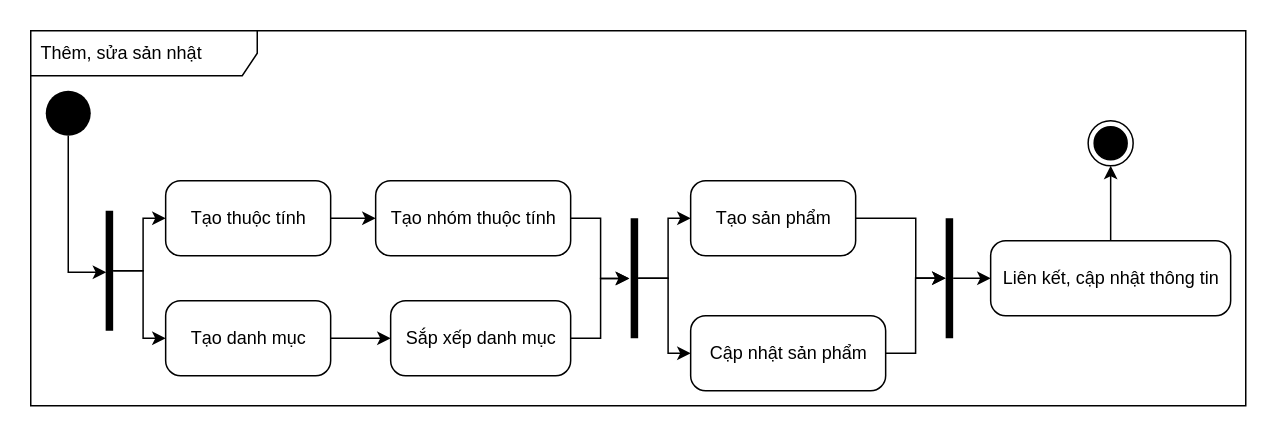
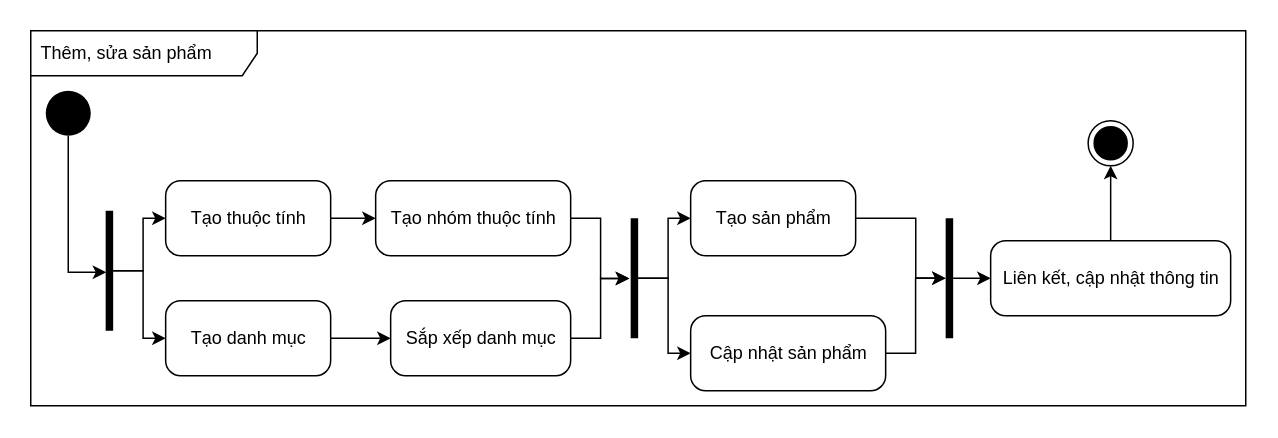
node "Thêm, sửa sản nhật": label "Thêm, sửa sản nhật" -> "Thêm, sửa sản phẩm"
